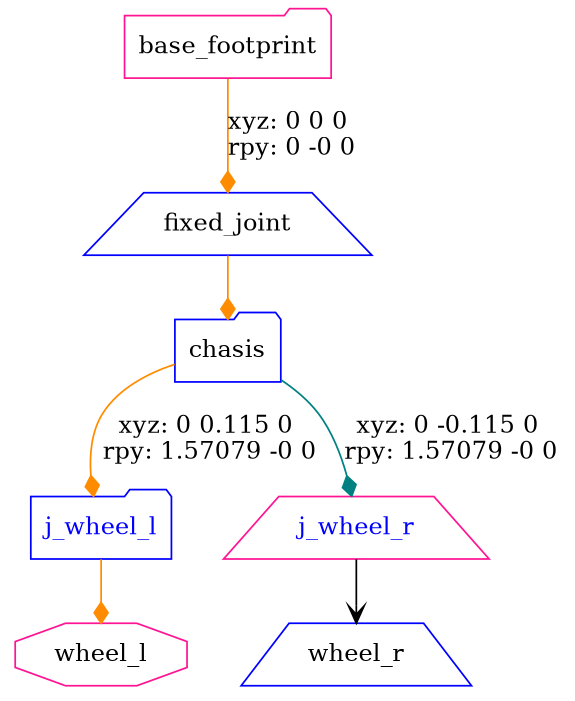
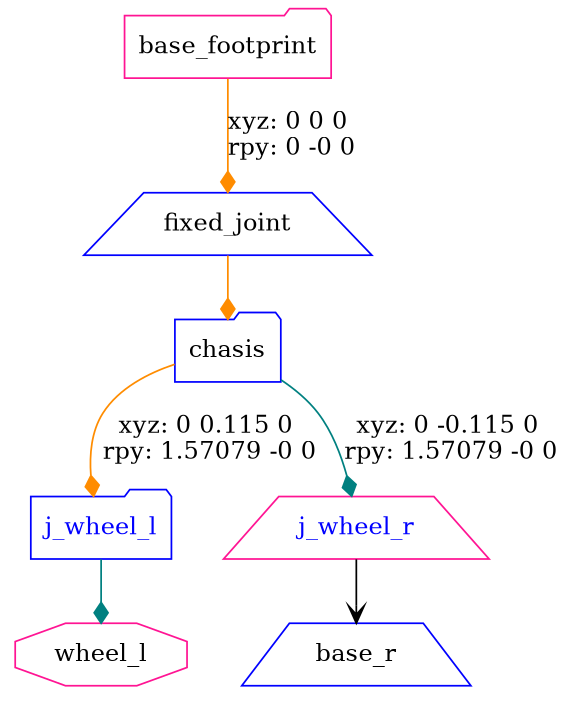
edge "j_wheel_l" -> "wheel_l": color darkorange -> teal
node "wheel_r": label "wheel_r" -> "base_r"
